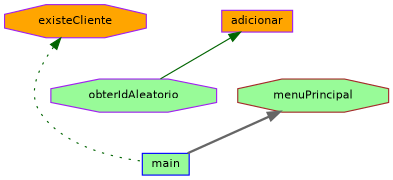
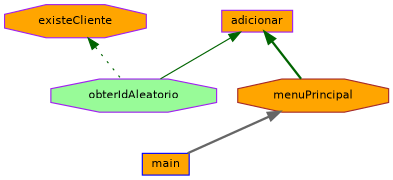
edge "menuPrincipal" -> "adicionar": added
node "menuPrincipal": fillcolor palegreen -> orange
edge "main" -> "existeCliente": now "obterIdAleatorio" -> "existeCliente"
node "main": fillcolor palegreen -> orange
